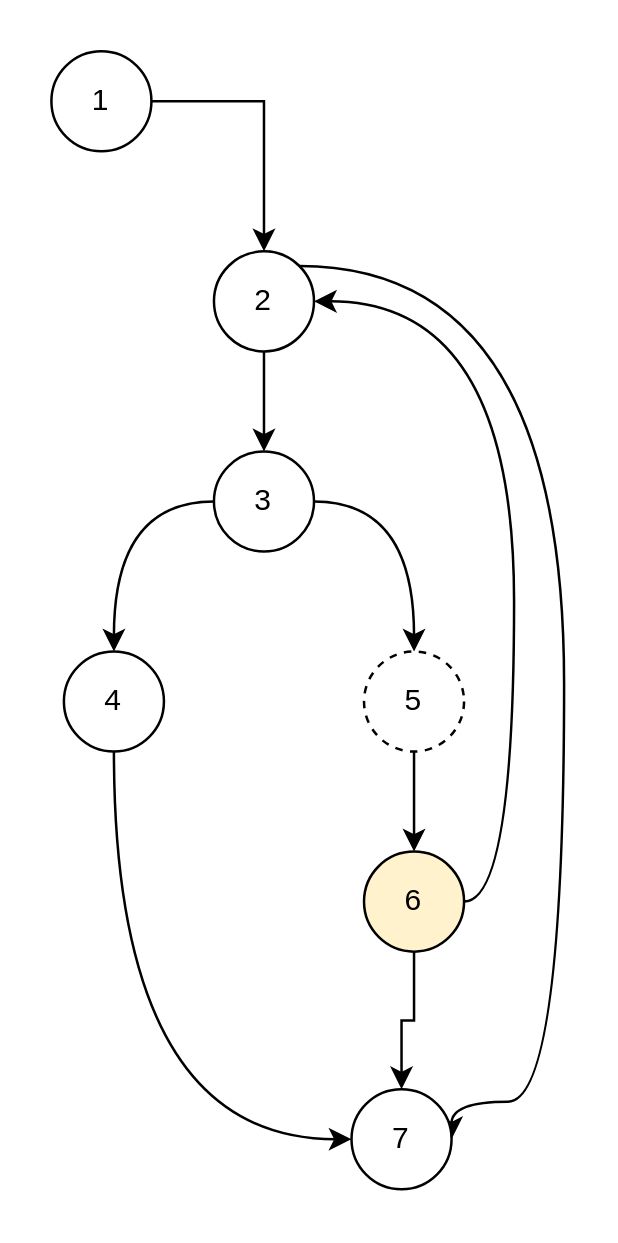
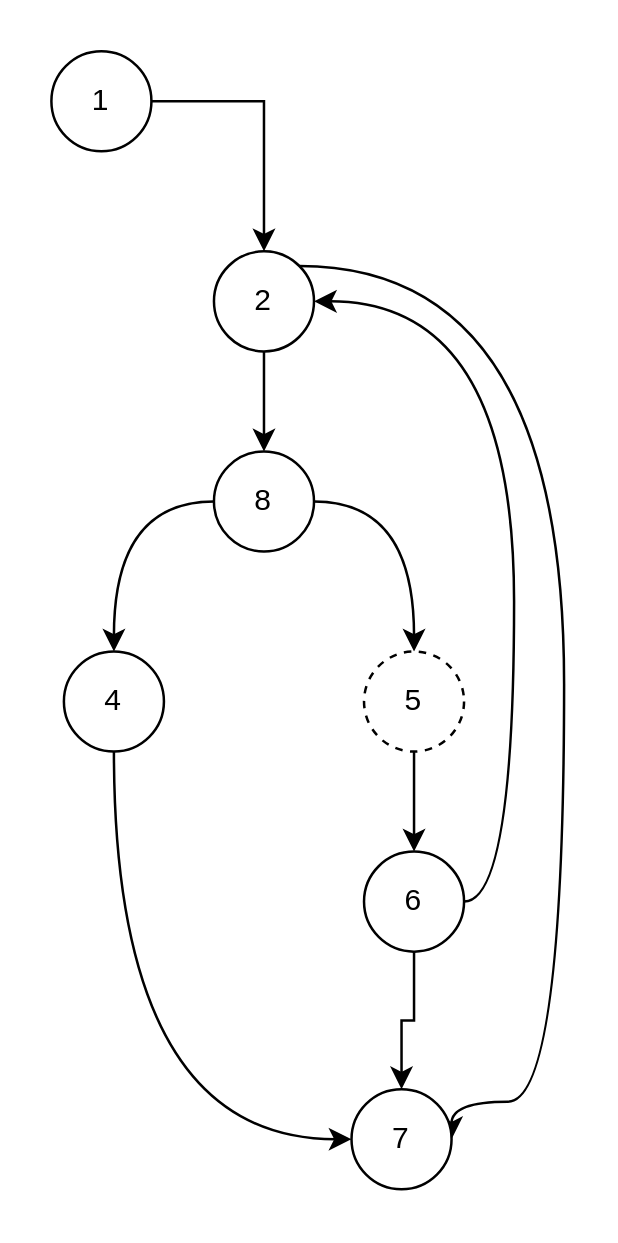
node "3": label "3" -> "8"
node "6": fillcolor #fff2cc -> #ffffff
